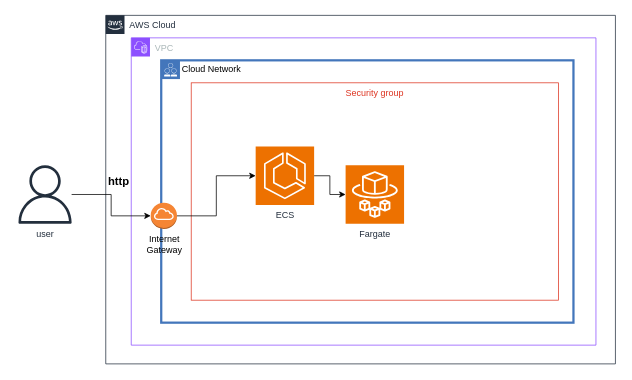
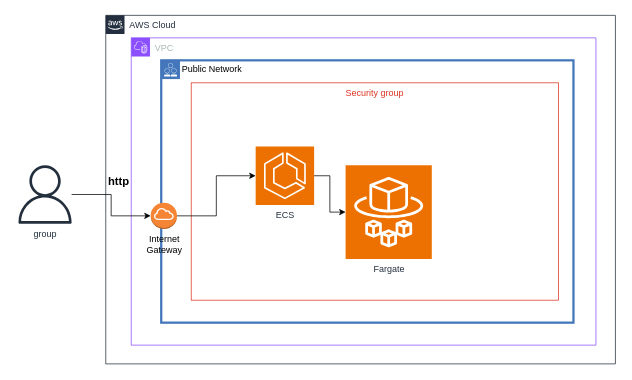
node "Cloud Network": label "Cloud Network" -> "Public Network"
node "Fargate": size 59x59 -> 86x94
node "user": label "user" -> "group"
